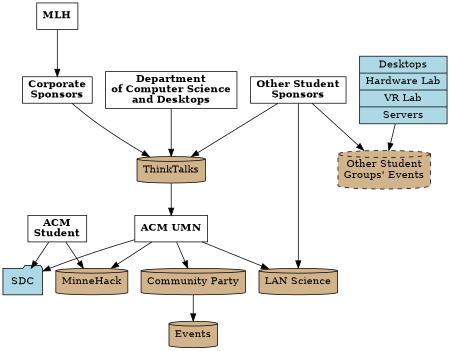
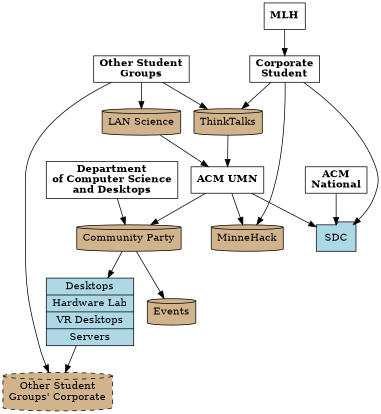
node "Corporate": text "Sponsors" -> "Student"
node "Other Student": text "Sponsors" -> "Groups"
node "Desktops": text "VR Lab" -> "VR Desktops"
edge "Department" -> "ThinkTalks": now "Department" -> "Community Party"
edge "Corporate" -> "SDC": added
node "Other Student Groups' Events": label "Other Student Groups' Events" -> "Other Student Groups' Corporate"
node "ACM": text "Student" -> "National"
edge "ACM" -> "MinneHack": now "Corporate" -> "MinneHack"
edge "ACM UMN" -> "LAN Science": reversed
edge "Community Party" -> "Desktops": added
